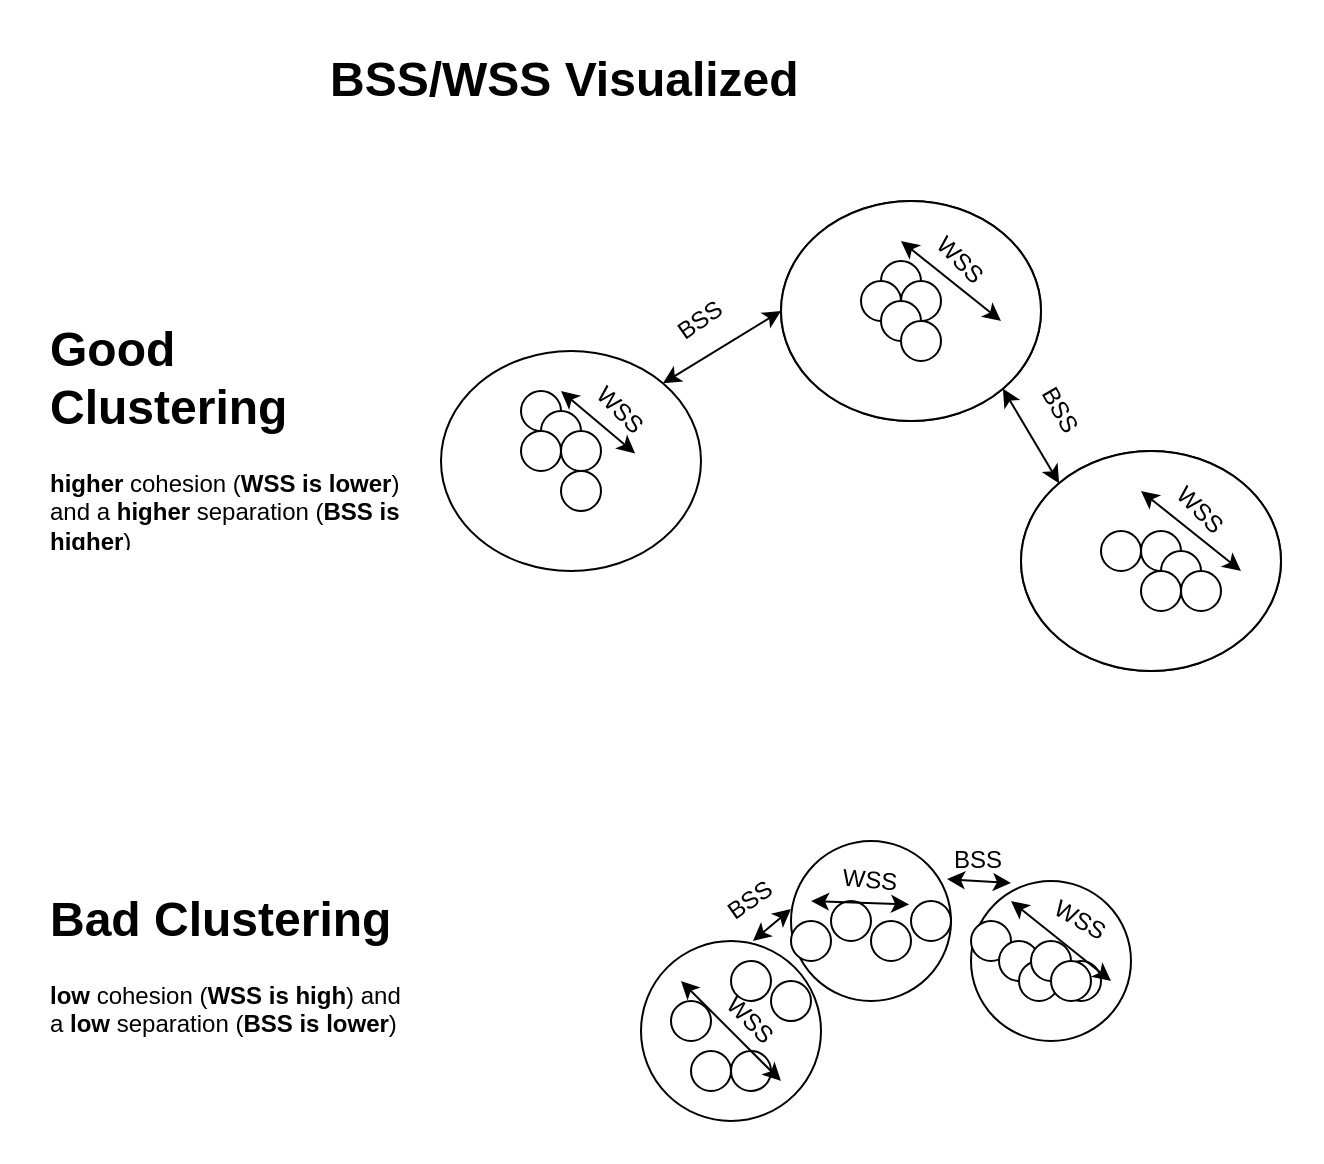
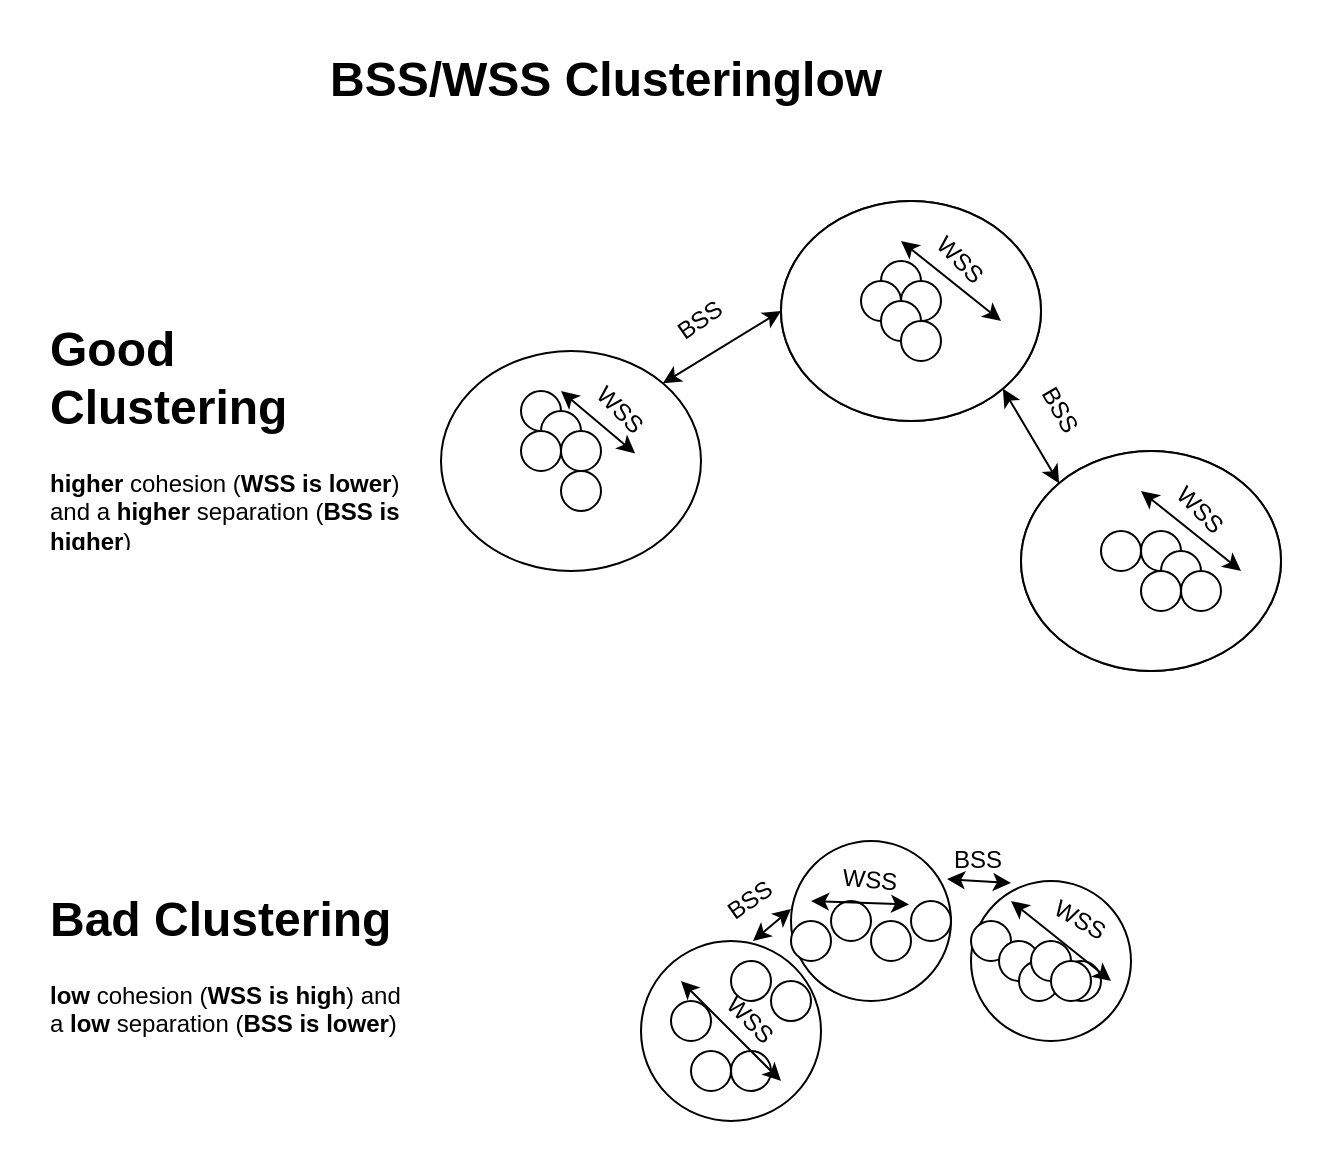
node "BSS/WSS Visualized": label "BSS/WSS Visualized" -> "BSS/WSS Clusteringlow"
